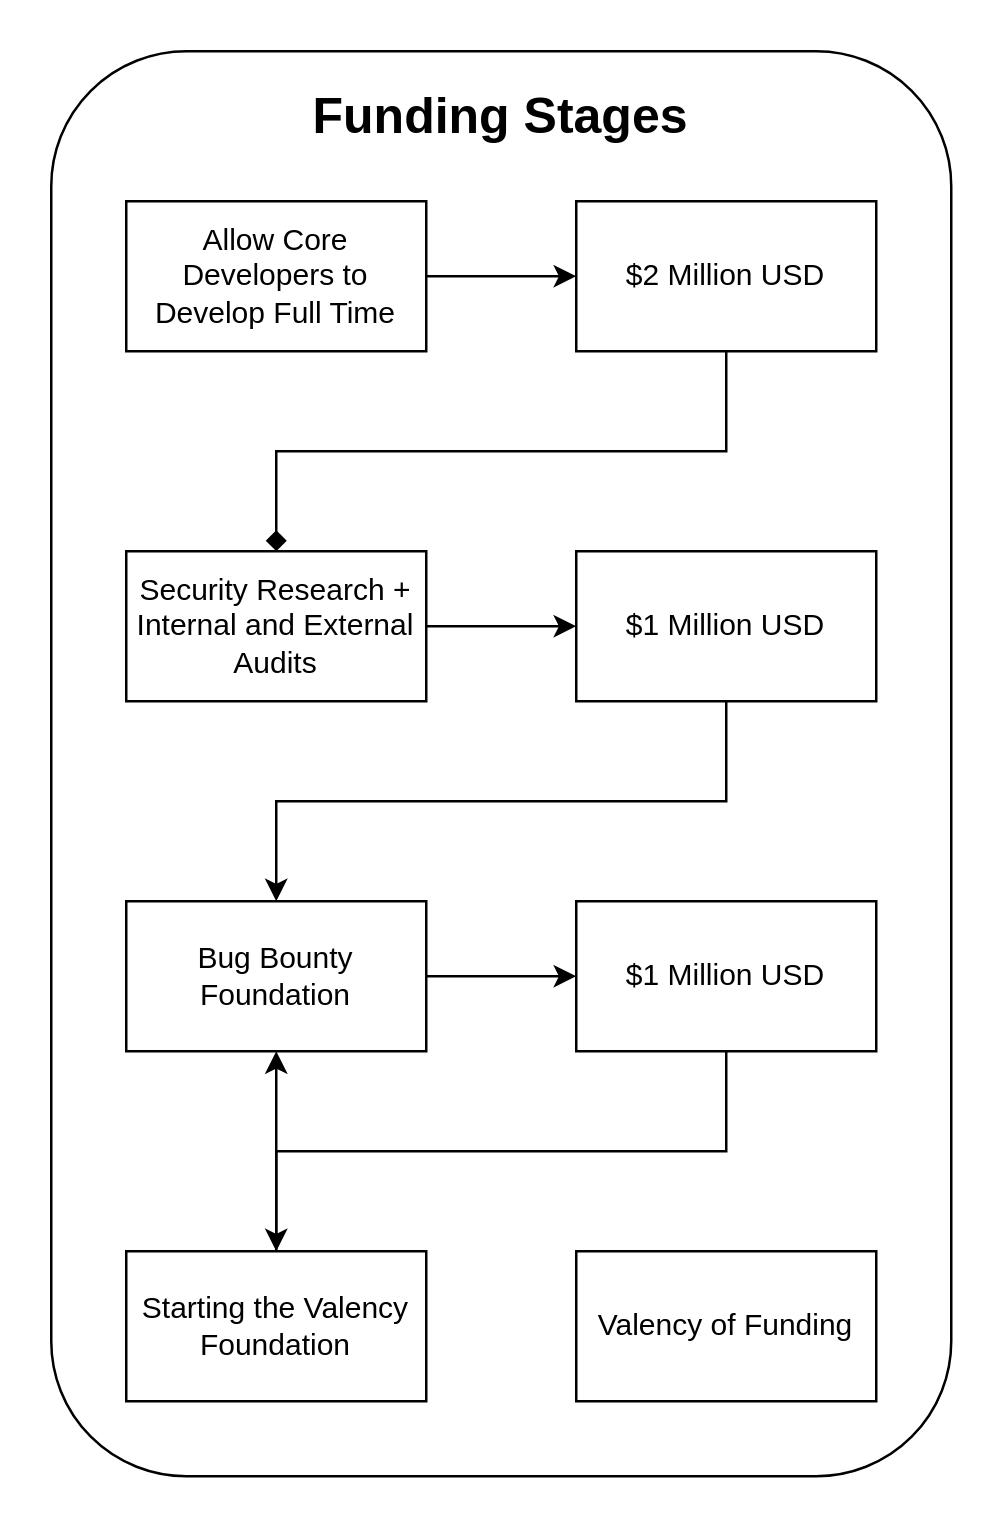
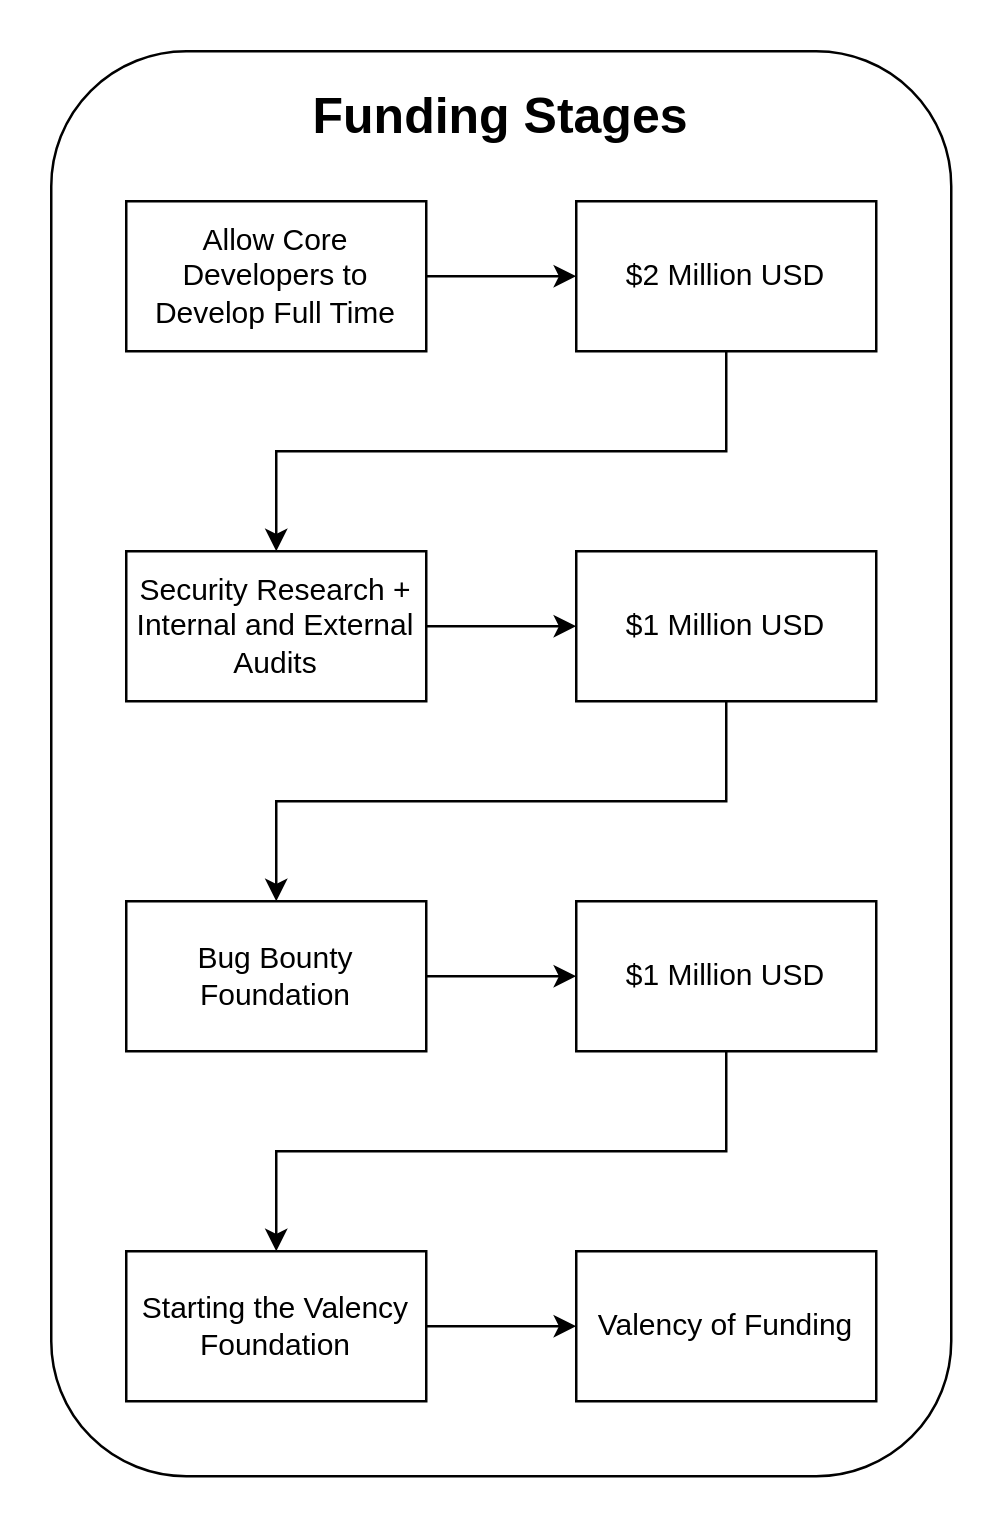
edge "$2 Million USD" -> "Security Research + Internal and External Audits": arrowhead diamond -> classic
edge "Starting the Valency Foundation" -> "Bug Bounty Foundation": now "Starting the Valency Foundation" -> "Valency of Funding"
